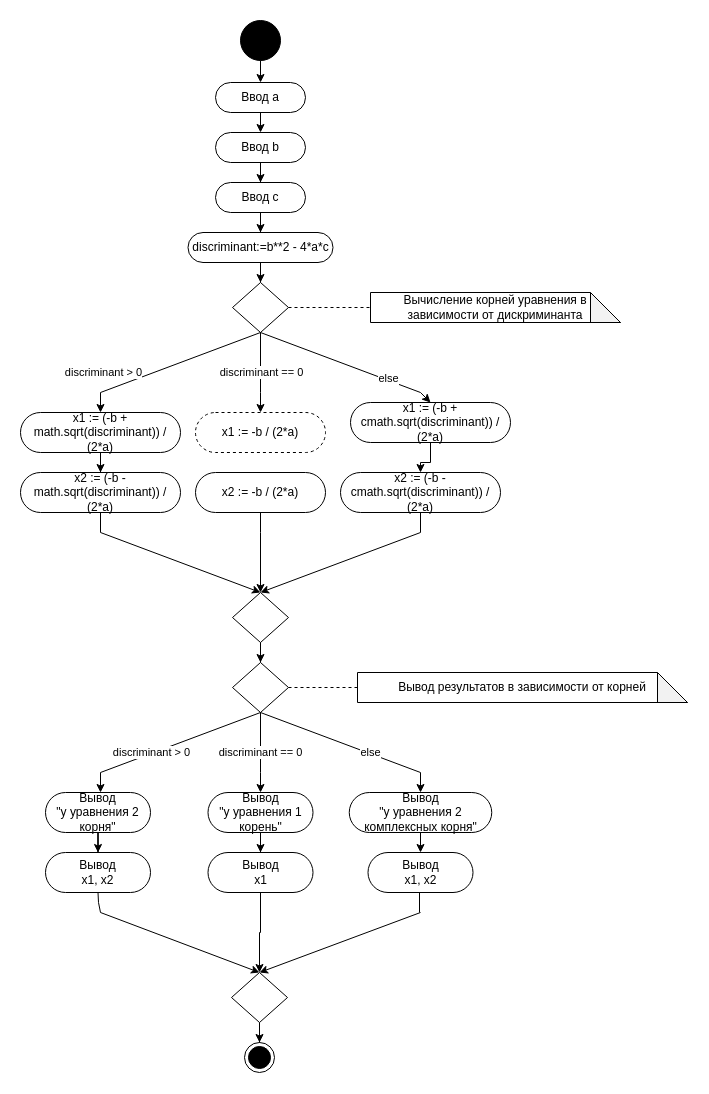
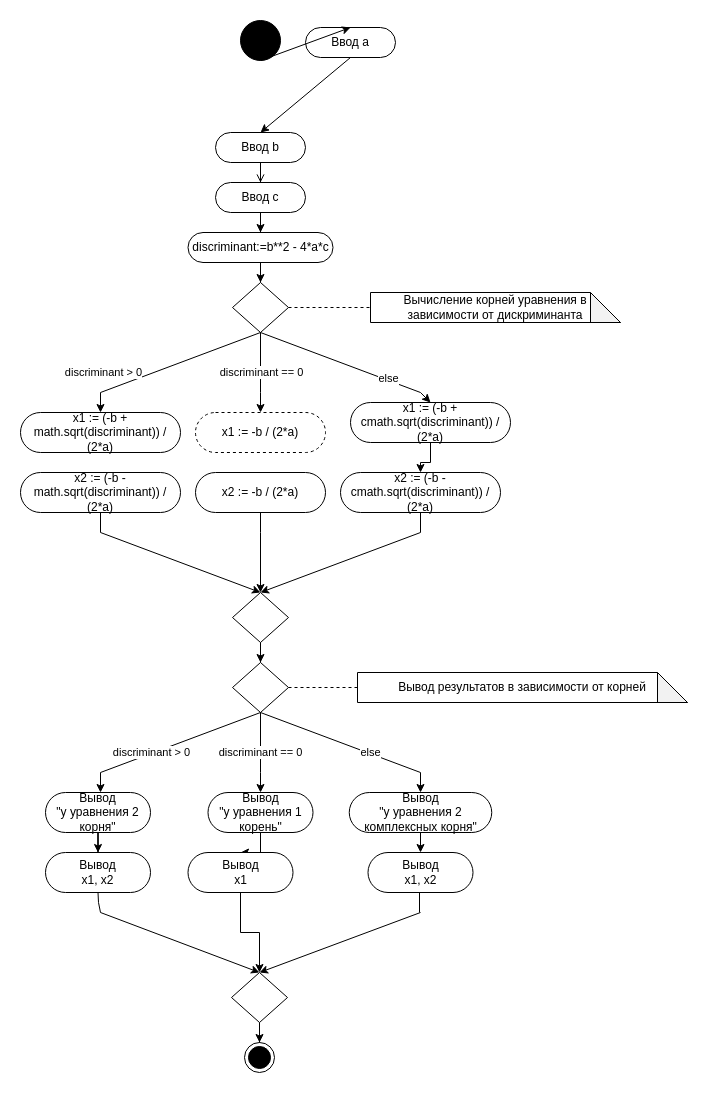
node "Ввод a": moved (261, 98) -> (351, 43)
edge "Ввод b" -> "Ввод c": arrowhead classic -> open
edge "x1 := (-b + math.sqrt(discriminant)) / (2*a)" -> "x2 := (-b - math.sqrt(discriminant)) / (2*a)": removed
node "Вывод x1": moved (261, 873) -> (241, 873)
